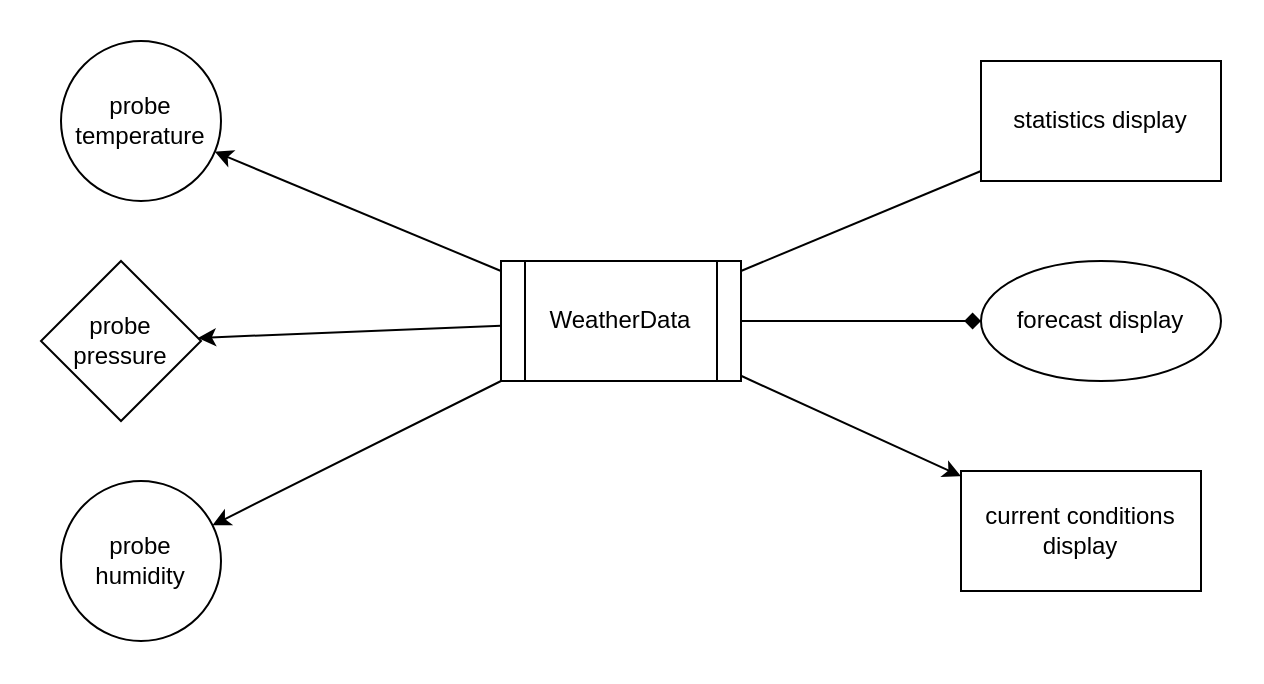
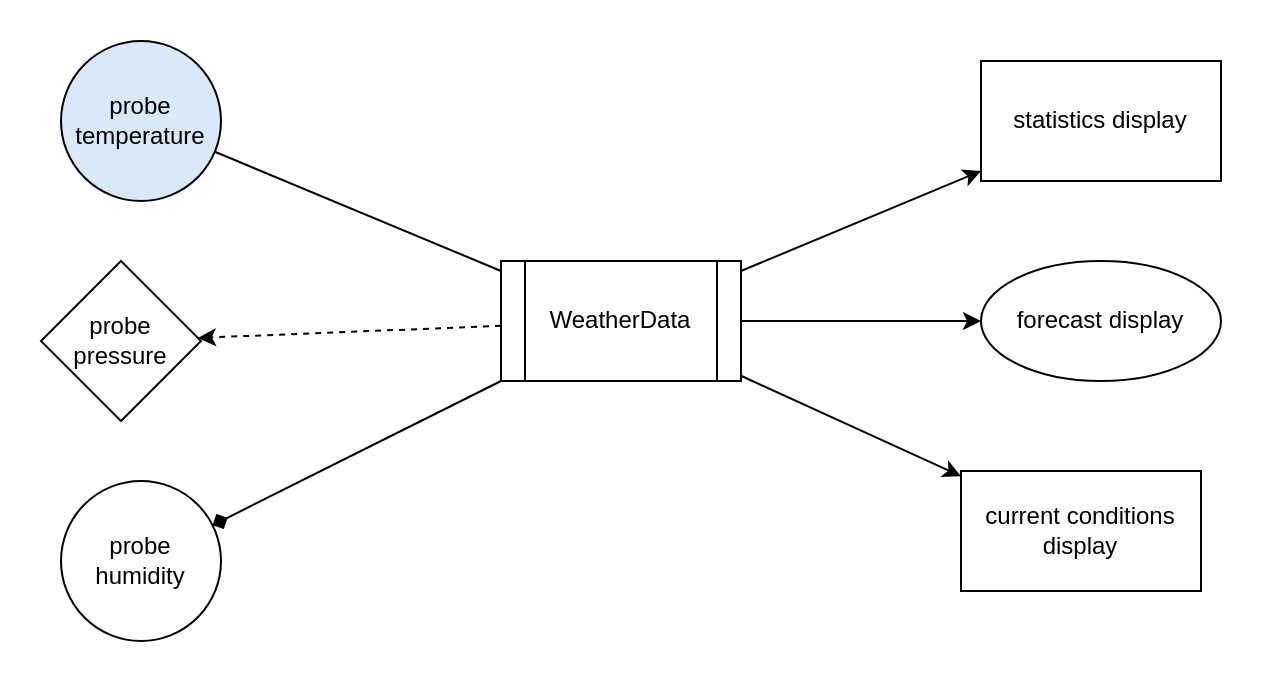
node "probe temperature": fillcolor #ffffff -> #dae8fc
edge "WeatherData" -> "probe temperature": arrowhead classic -> none
edge "statistics display" -- "WeatherData": arrowhead none -> classic
edge "WeatherData" -> "forecast display": arrowhead diamond -> classic
edge "WeatherData" -> "probe pressure": style solid -> dashed
edge "WeatherData" -> "probe humidity": arrowhead classic -> diamond
